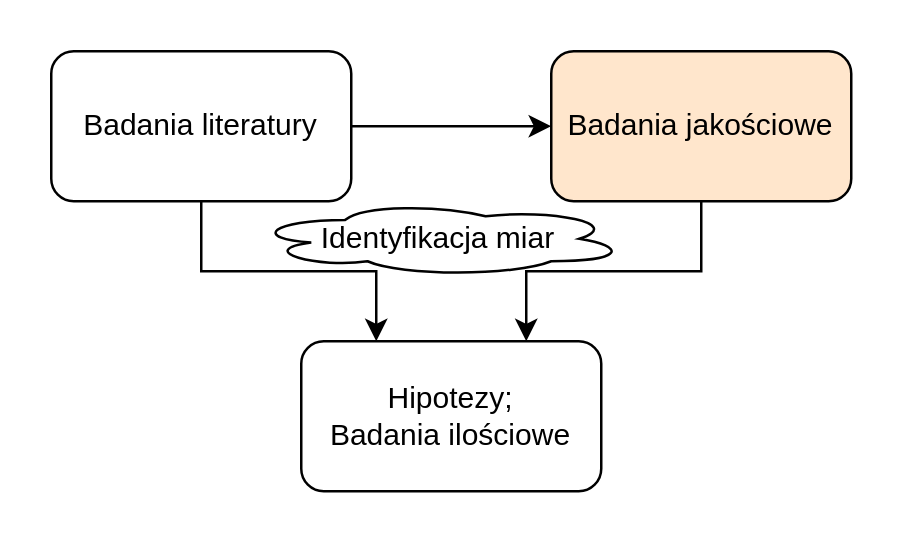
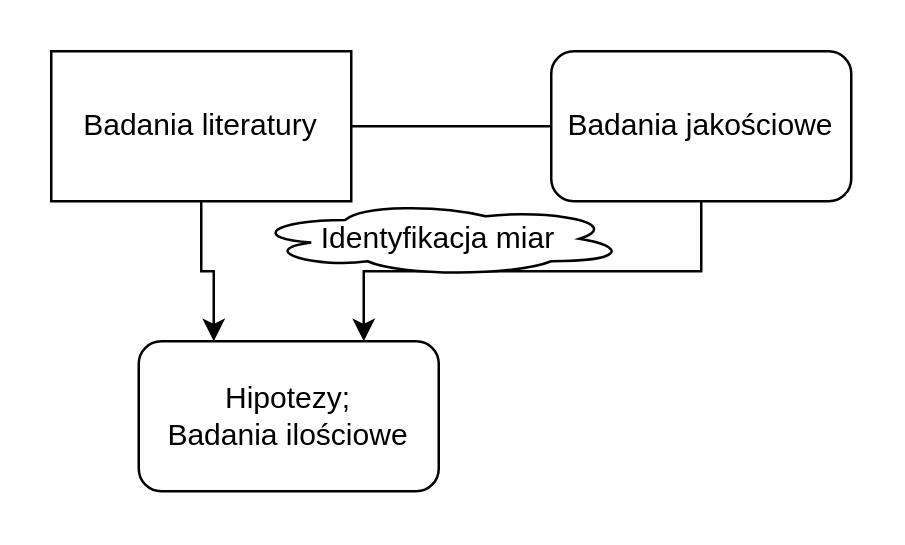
node "Badania literatury": shape rounded rectangle -> rectangle
edge "Badania literatury" -> "Badania jakościowe": arrowhead classic -> none
node "Badania jakościowe": fillcolor #ffe6cc -> #ffffff
node "Hipotezy; Badania ilościowe": moved (451, 416) -> (289, 416)
